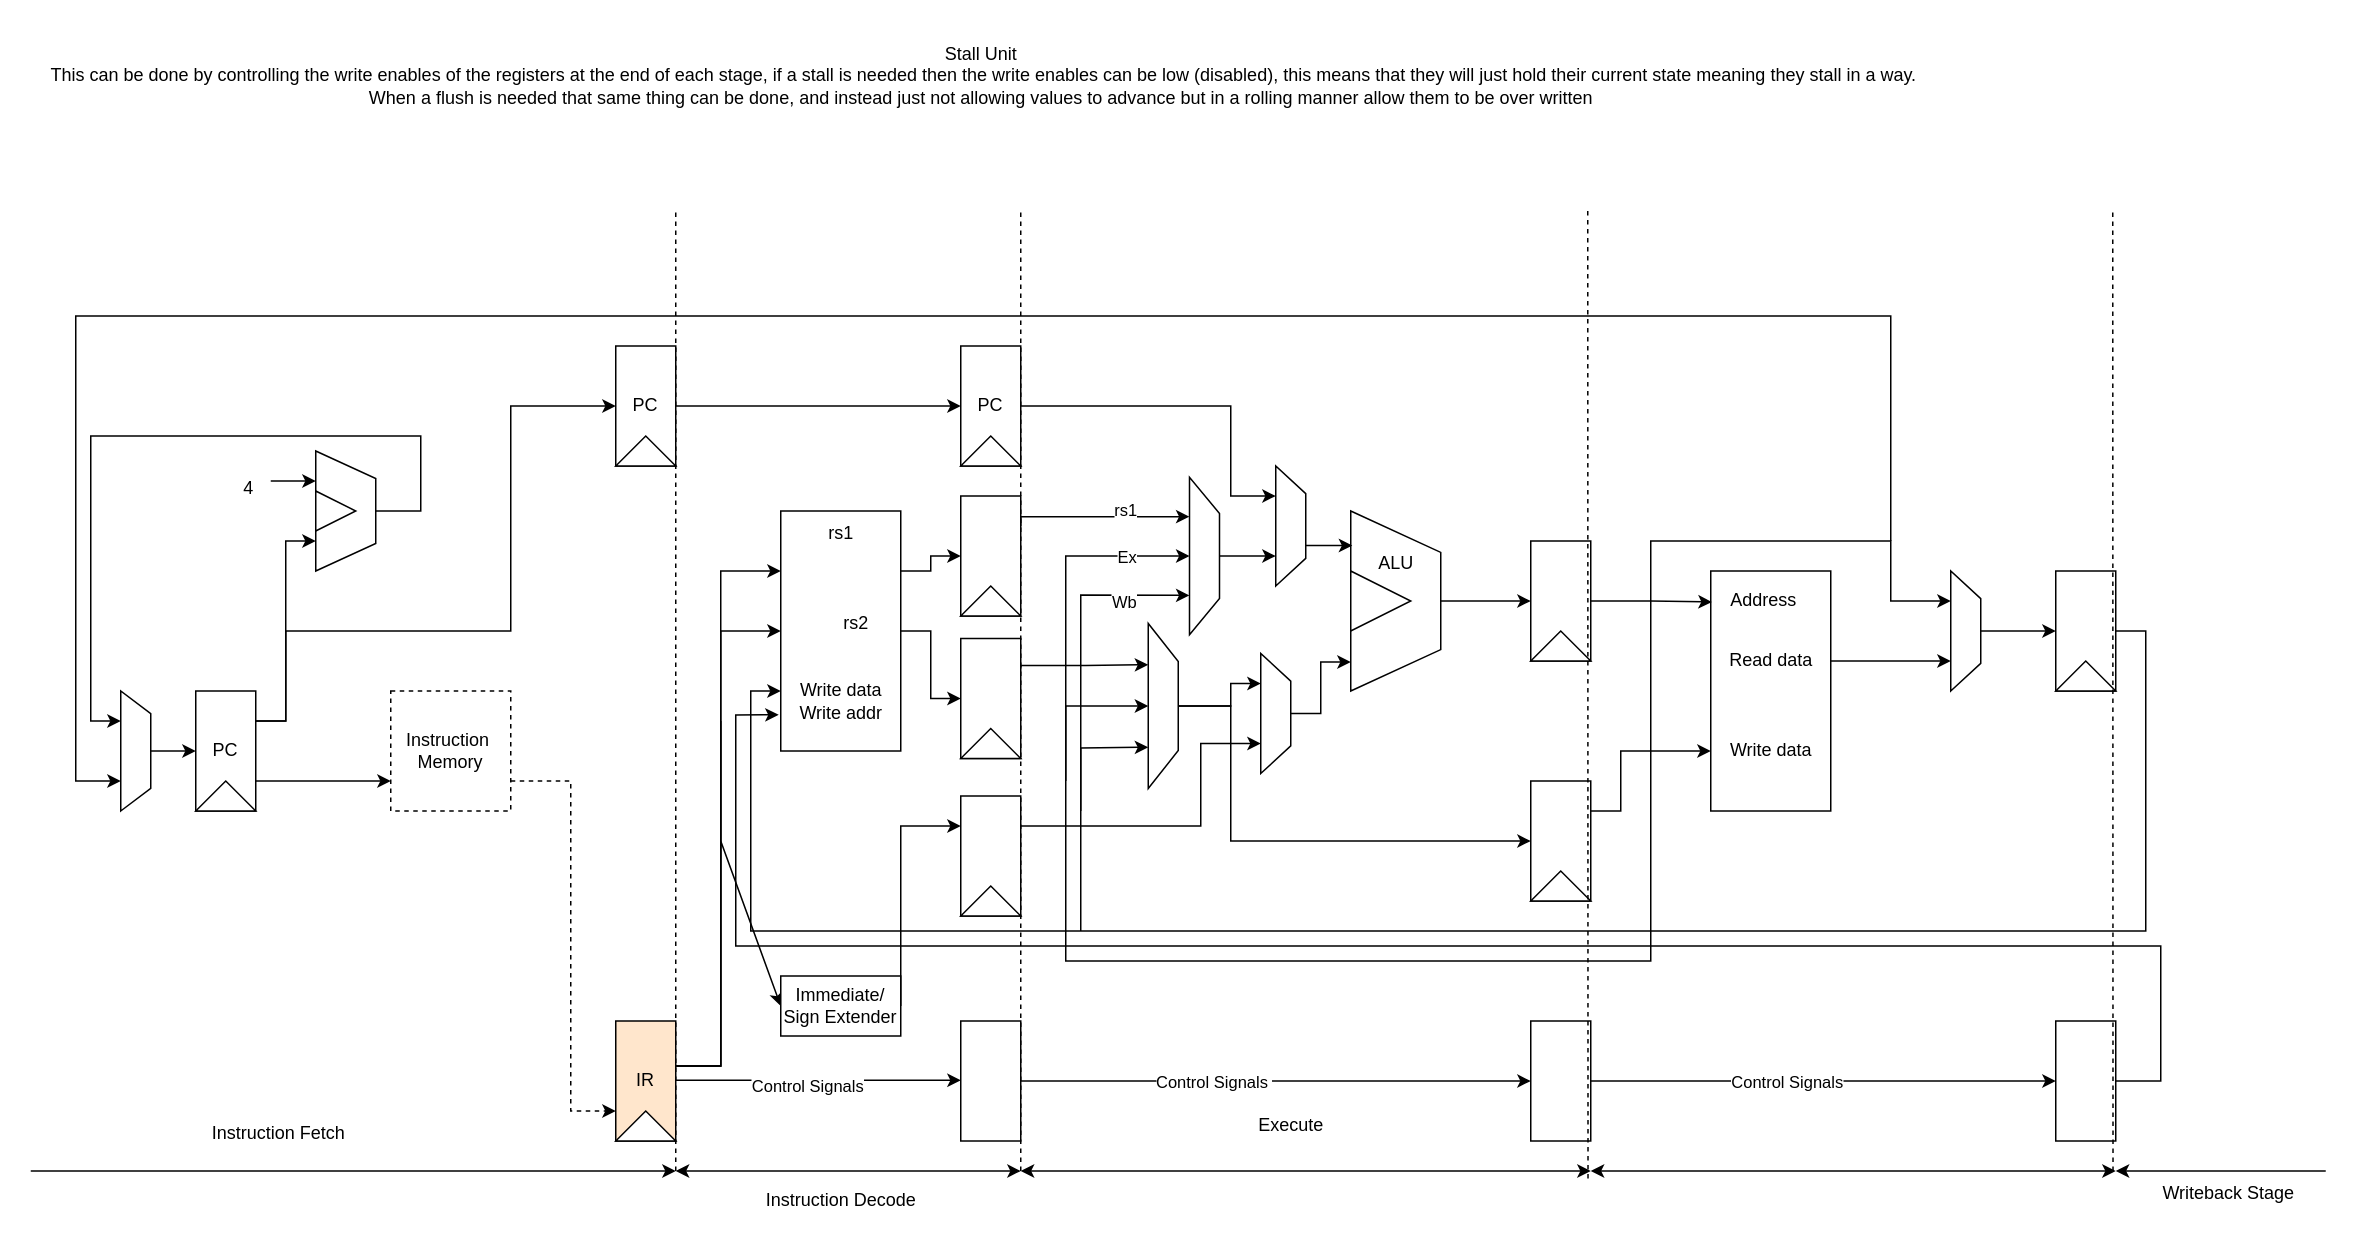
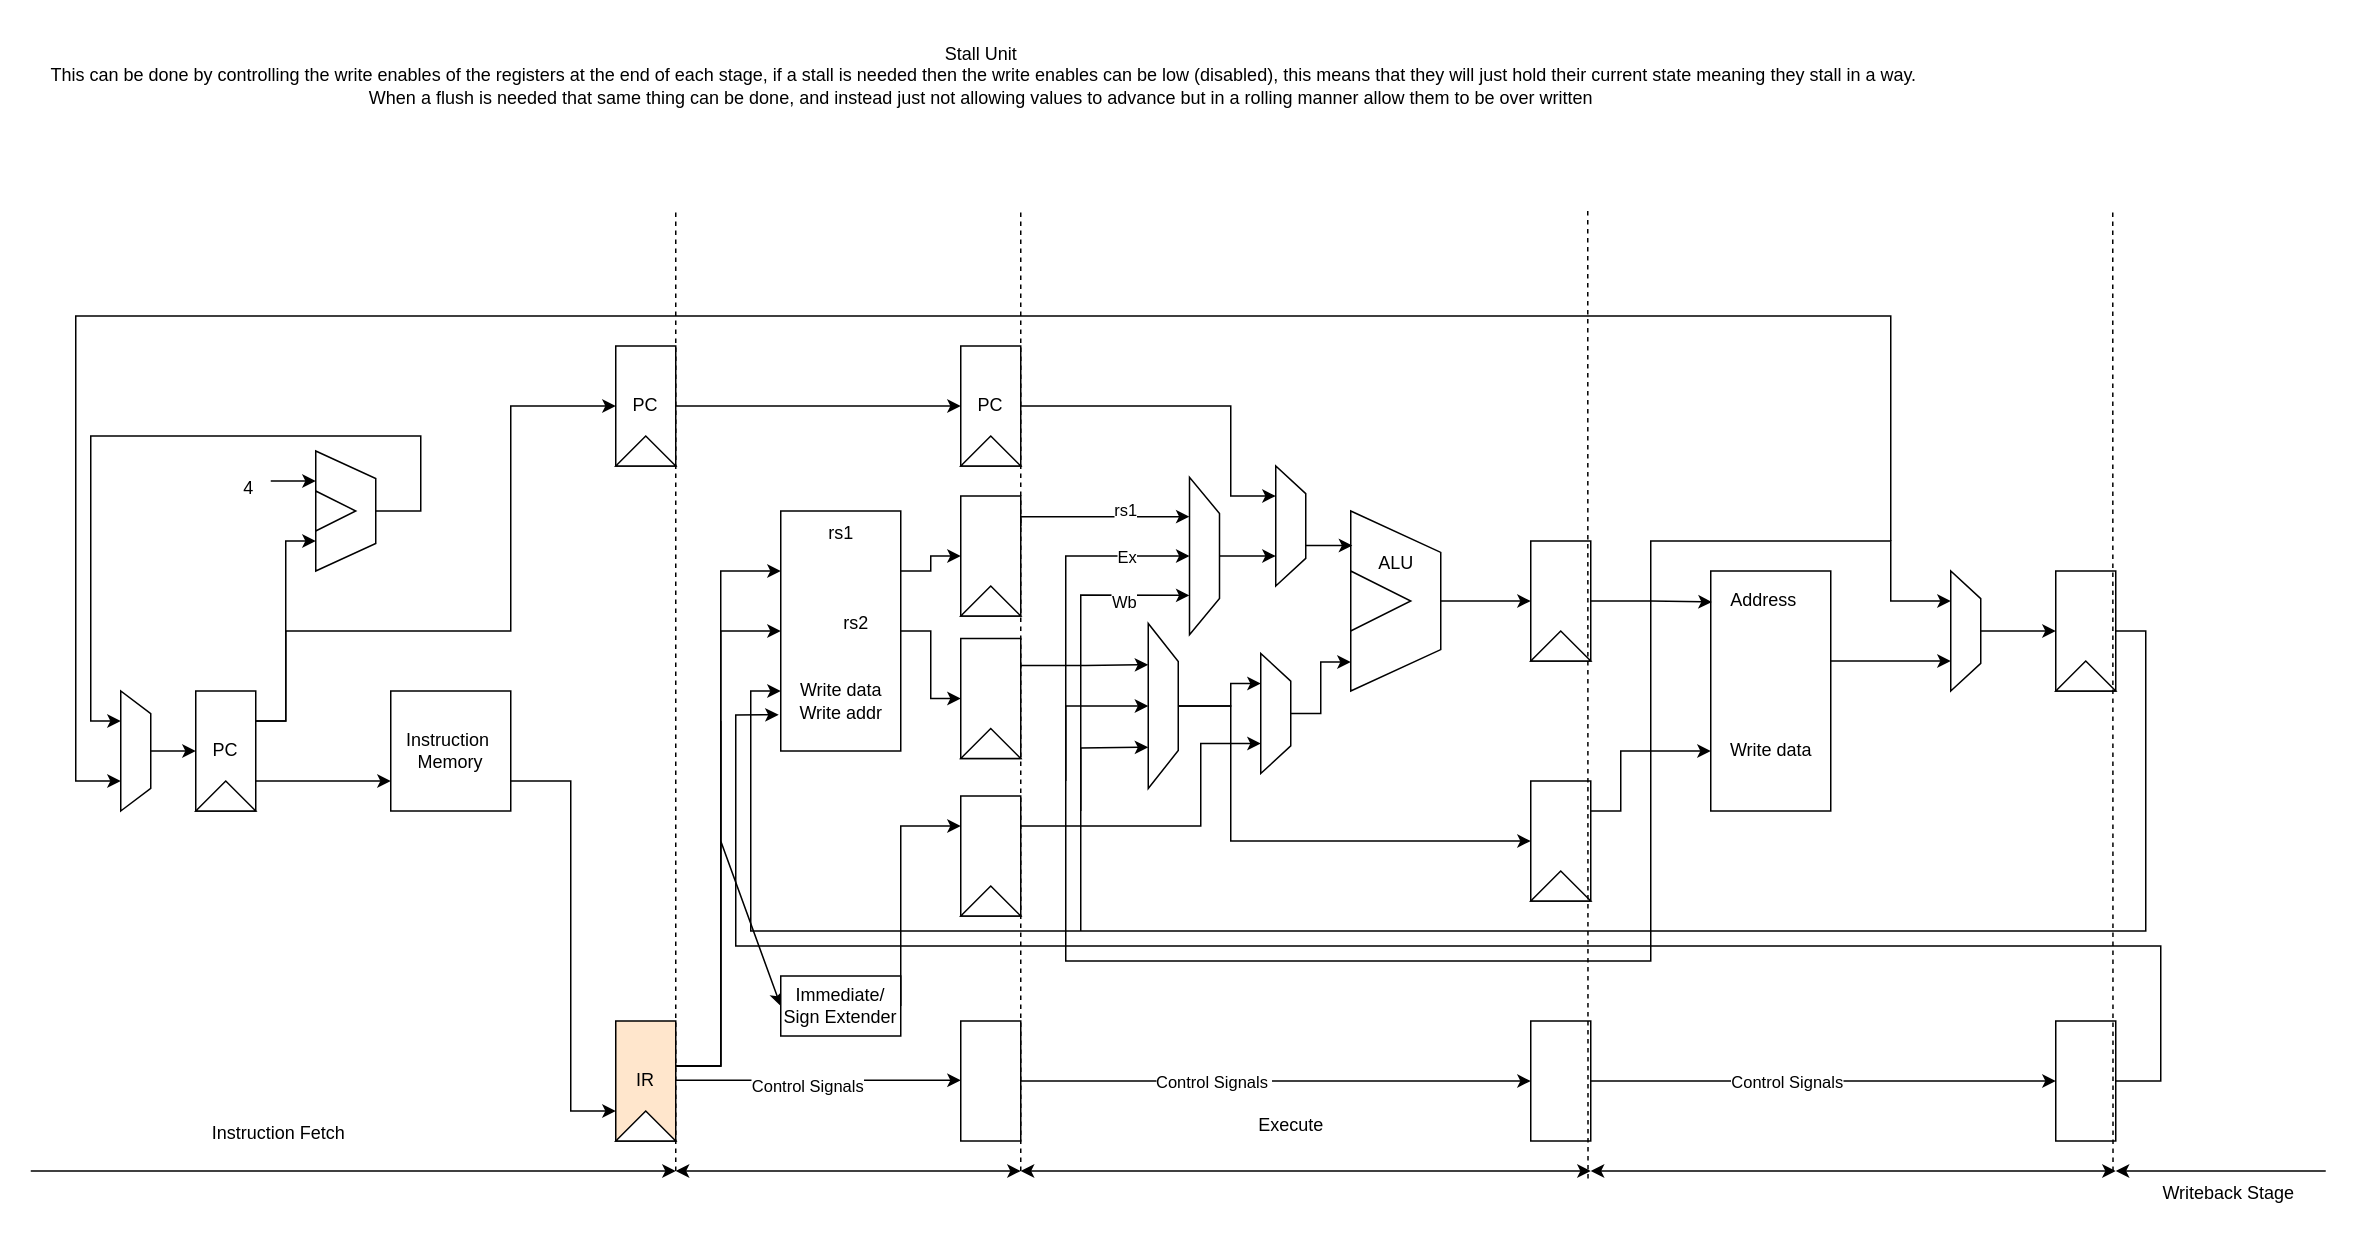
node "Read data": removed
node "Instruction Memory": style dashed -> solid
edge "Instruction Memory" -> "IR": style dashed -> solid
node "Instruction Decode": removed
